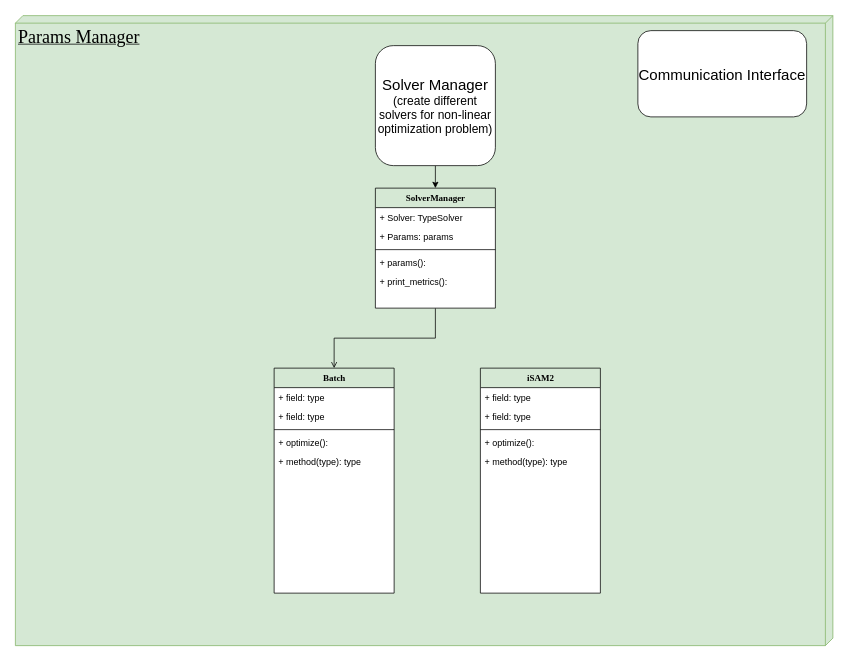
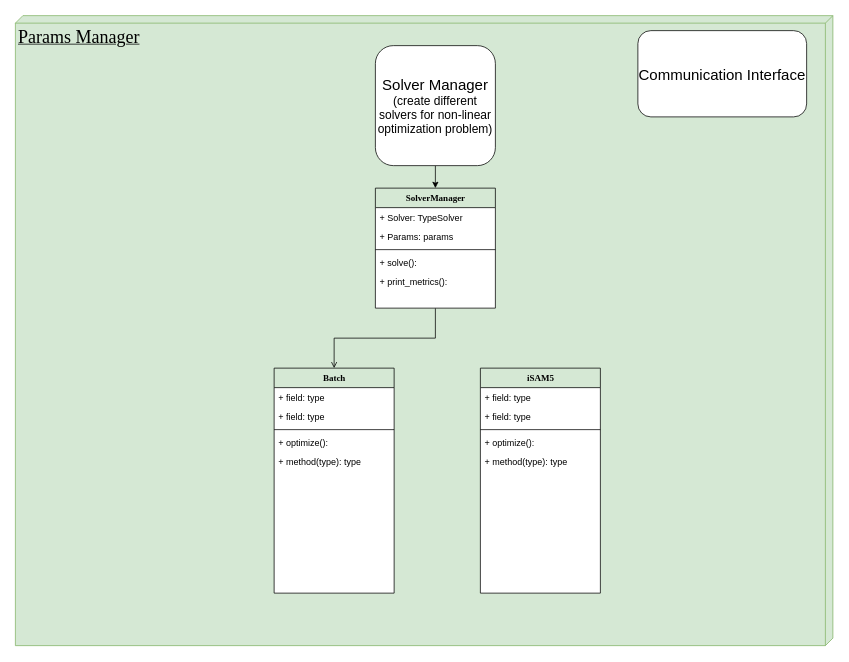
node "+ params():": label "+ params():" -> "+ solve():"
node "iSAM2": label "iSAM2" -> "iSAM5"
